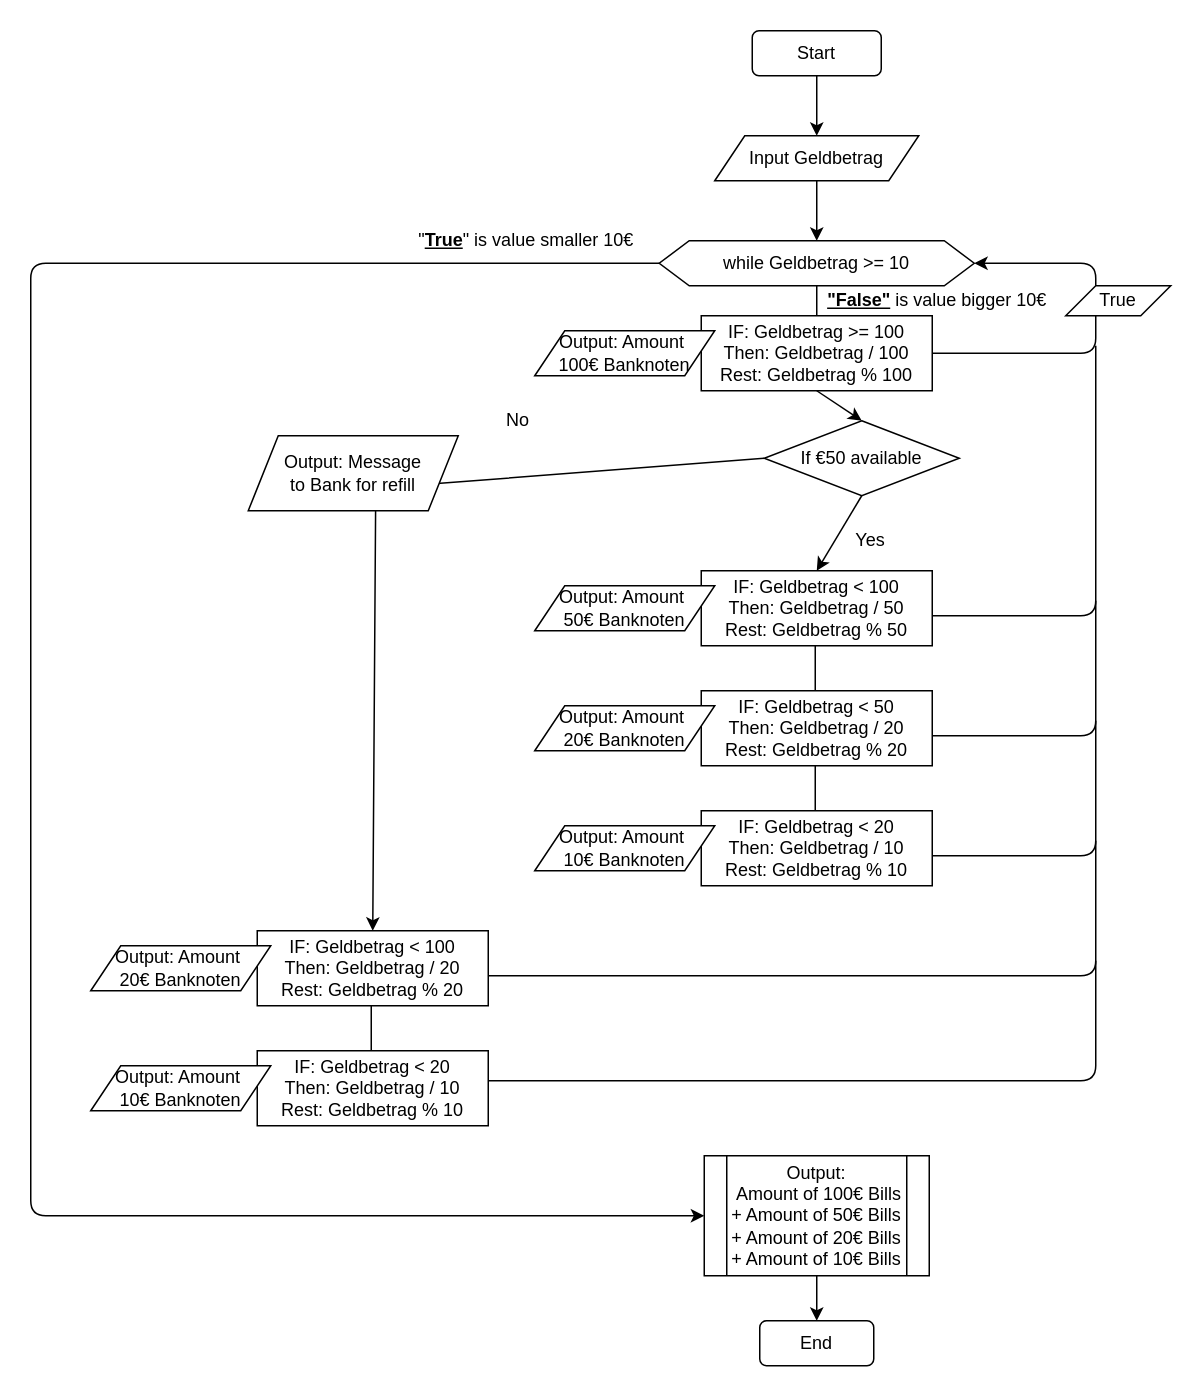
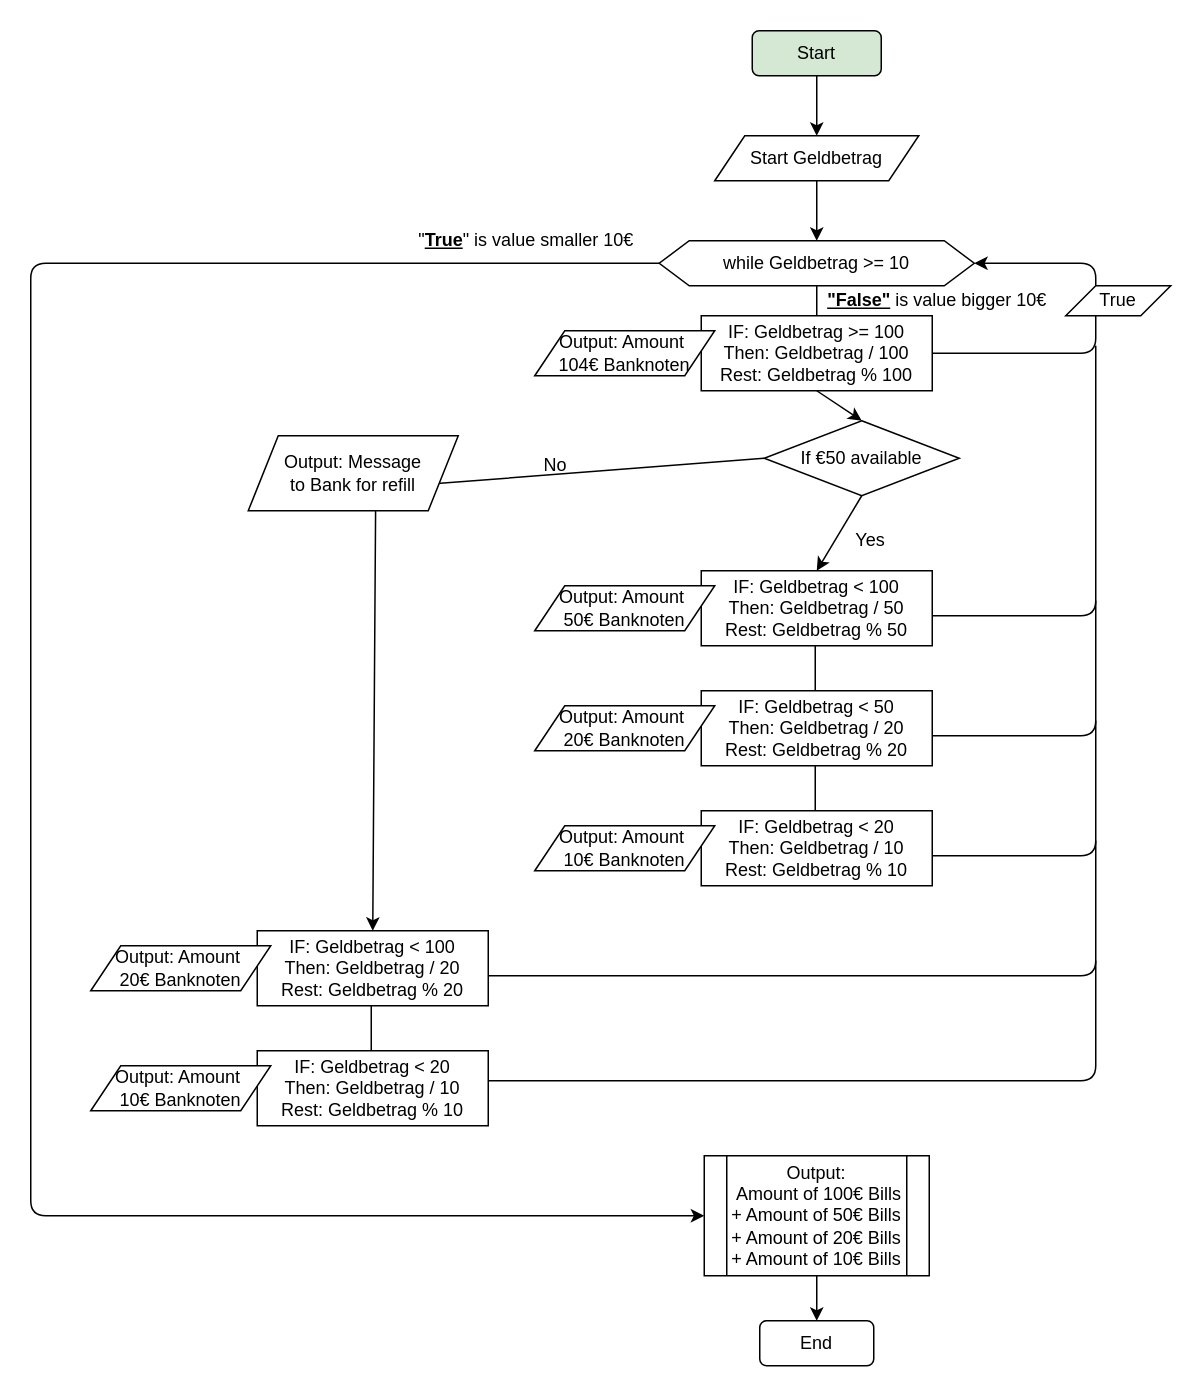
node "Start": fillcolor #ffffff -> #d5e8d4
node "Input Geldbetrag": label "Input Geldbetrag" -> "Start Geldbetrag"
node "Output: Amount 100€ Banknoten": label "Output: Amount 100€ Banknoten" -> "Output: Amount 104€ Banknoten"
node "No": moved (518, 421) -> (556, 466)
